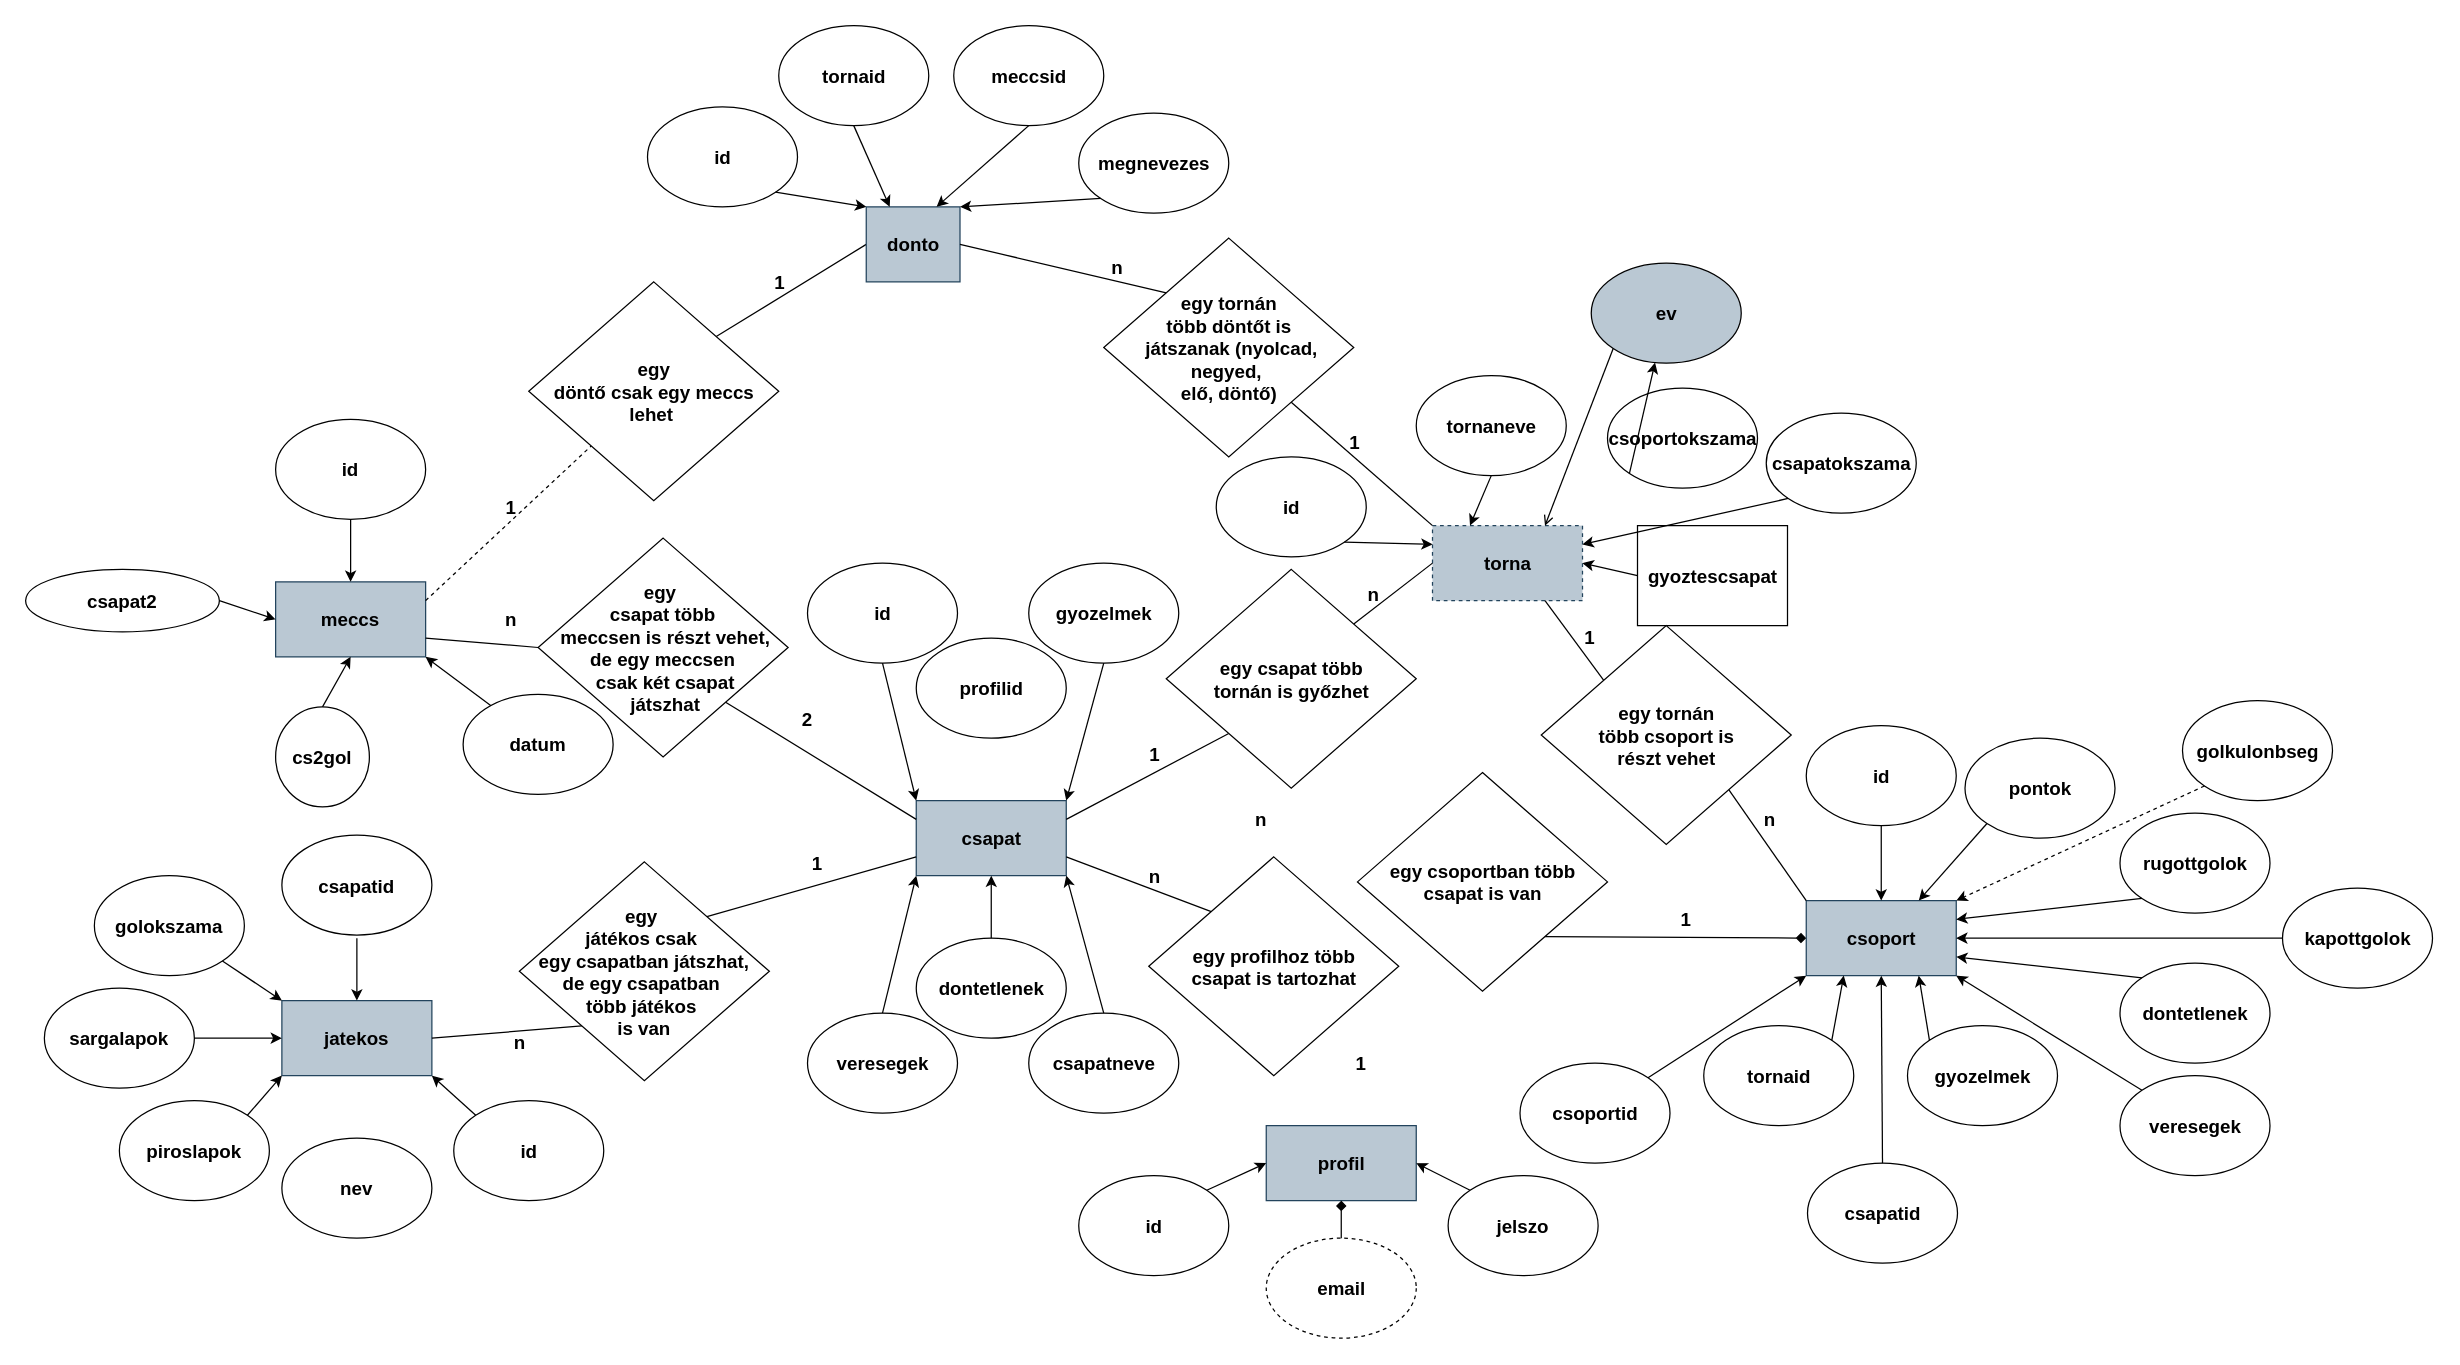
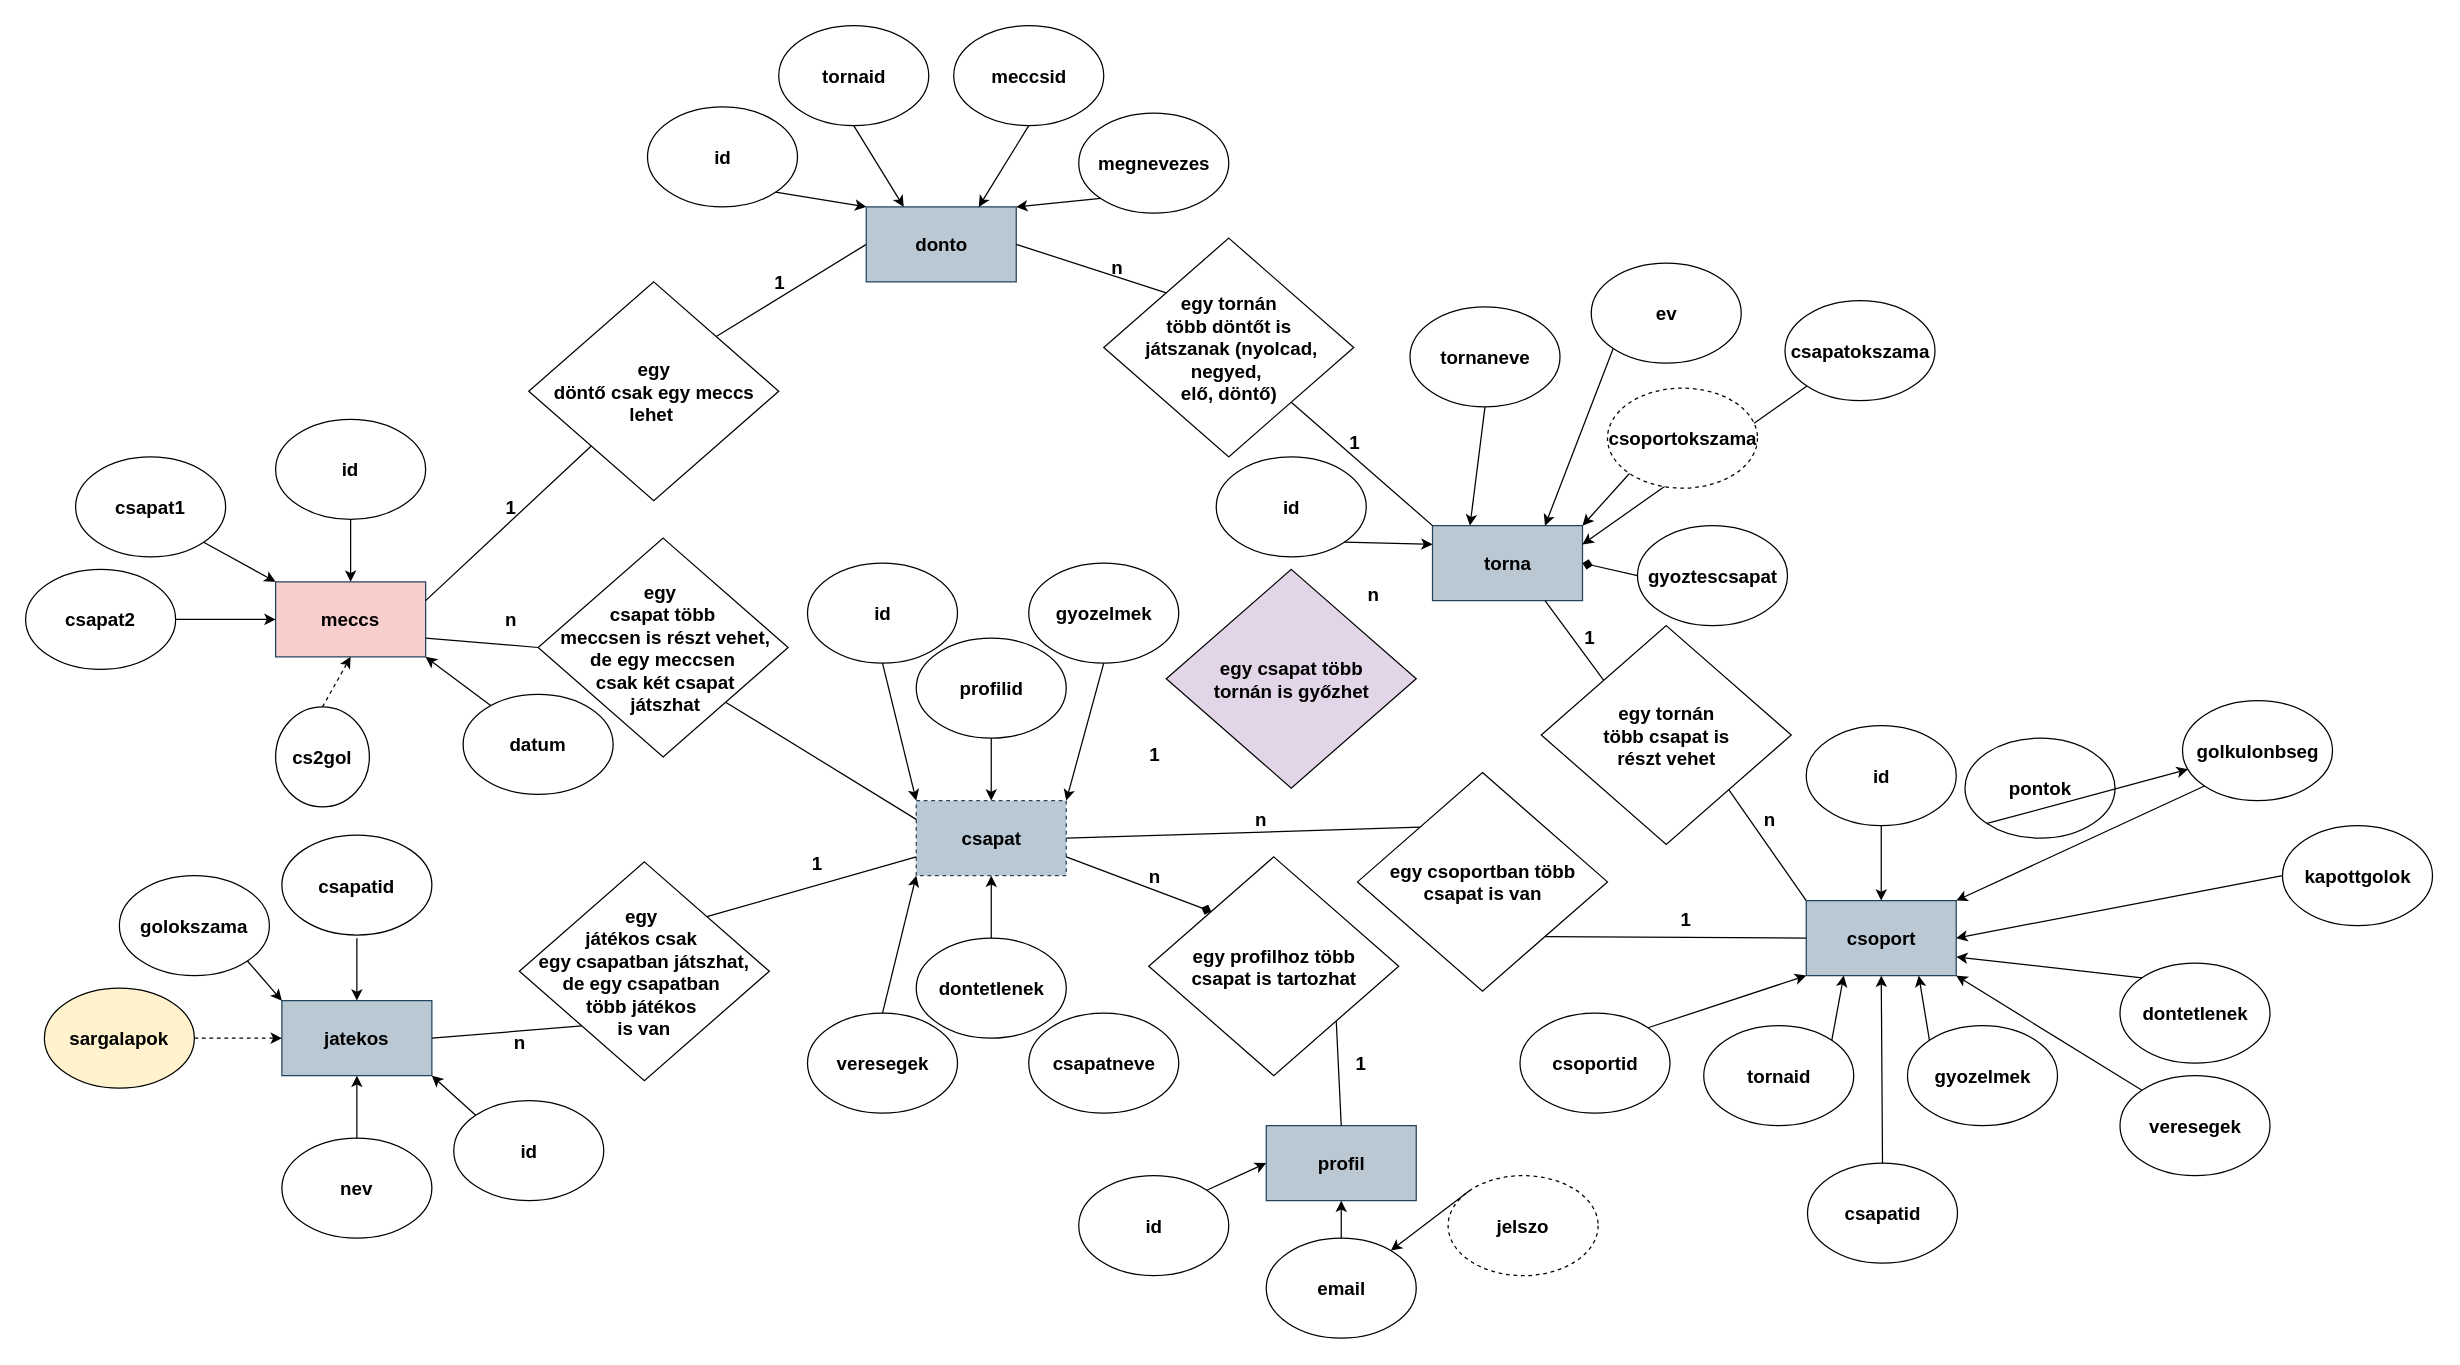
node "donto": size 94x75 -> 150x75
node "ev": fillcolor #bac8d3 -> #ffffff
edge "csoportokszama" -> "ev": now "csoportokszama" -> "torna"
node "tornaneve": moved (1491, 426) -> (1485, 357)
node "csoportokszama": style solid -> dashed
node "csapatokszama": moved (1841, 463) -> (1860, 351)
node "csapat1": added
edge "ev" -> "torna": arrowhead open -> classic
edge "egy döntő csak egy meccs lehet" -- "meccs": style dashed -> solid
edge "csapat1" -> "meccs": added
node "torna": style dashed -> solid
edge "gyoztescsapat" -> "torna": arrowhead classic -> diamond
node "gyoztescsapat": shape rectangle -> ellipse
edge "torna" -- "egy csapat több tornán is győzhet": removed
node "csapat2": size 194x63 -> 150x100
node "meccs": fillcolor #bac8d3 -> #f8cecc
node "egy csapat több tornán is győzhet": fillcolor #ffffff -> #e1d5e7
edge "cs2gol" -> "meccs": style solid -> dashed
node "2": removed
node "egy tornán több csoport is részt vehet": label "egy tornán több csoport is részt vehet" -> "egy tornán több csapat is részt vehet"
edge "profilid" -> "csapat": added
edge "egy csapat több tornán is győzhet" -- "csapat": removed
edge "csapat" -- "egy csoportban több csapat is van": added
node "csapat": style solid -> dashed
edge "golkulonbseg" -> "csoport": style dashed -> solid
edge "pontok" -> "csoport": now "pontok" -> "golkulonbseg"
node "rugottgolok": removed
edge "rugottgolok" -> "csoport": removed
edge "csapat" -- "egy profilhoz több csapat is tartozhat": arrowhead none -> diamond
node "golokszama": moved (169, 926) -> (194, 926)
edge "egy csoportban több csapat is van" -> "csoport": arrowhead diamond -> none
node "kapottgolok": moved (2358, 938) -> (2358, 876)
edge "csapatneve" -> "csapat": removed
node "sargalapok": fillcolor #ffffff -> #fff2cc
edge "sargalapok" -> "jatekos": style solid -> dashed
edge "egy profilhoz több csapat is tartozhat" -- "profil": added
edge "piroslapok" -> "jatekos": removed
edge "nev" -> "jatekos": added
node "csoportid": moved (1595, 1113) -> (1595, 1063)
node "piroslapok": removed
edge "jelszo" -> "profil": now "jelszo" -> "email"
edge "email" -> "profil": arrowhead diamond -> classic
node "jelszo": style solid -> dashed
node "email": style dashed -> solid
